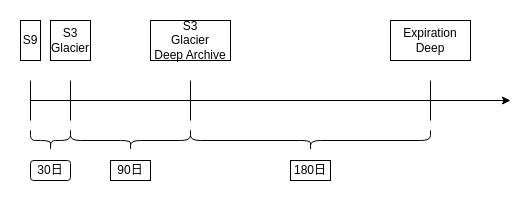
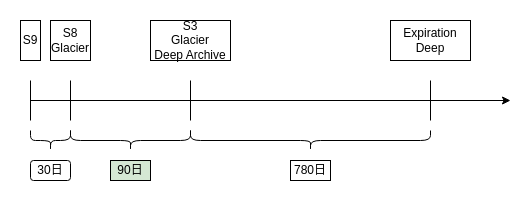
node "S3 Glacier": label "S3 Glacier" -> "S8 Glacier"
node "90日": fillcolor #ffffff -> #d5e8d4
node "180日": label "180日" -> "780日"
